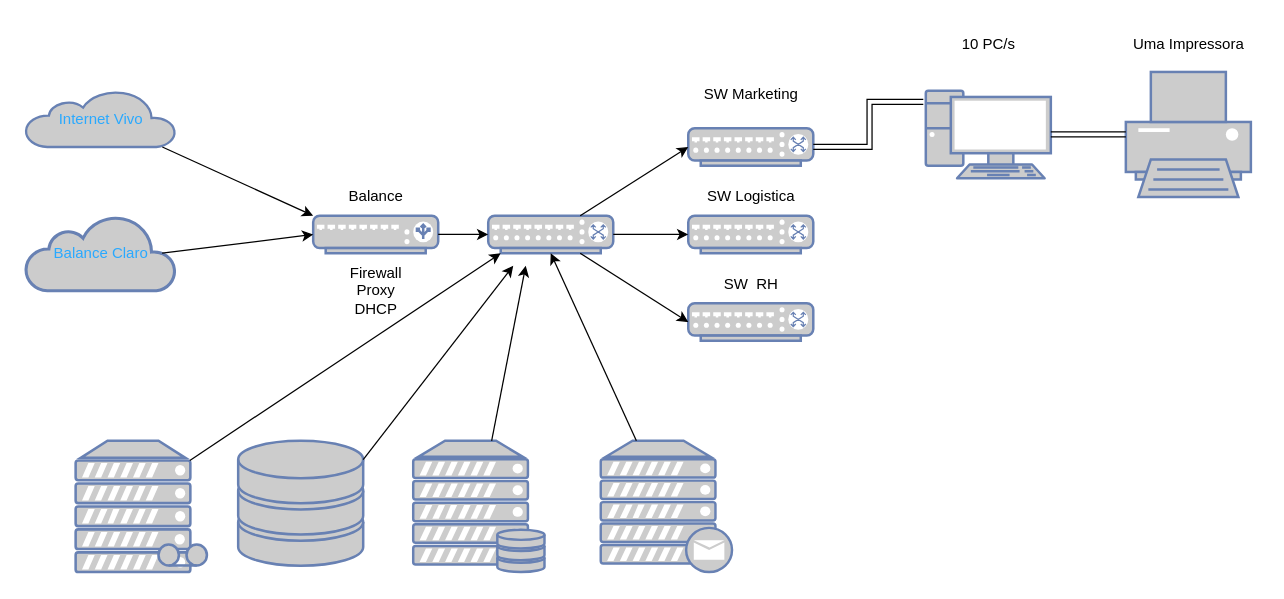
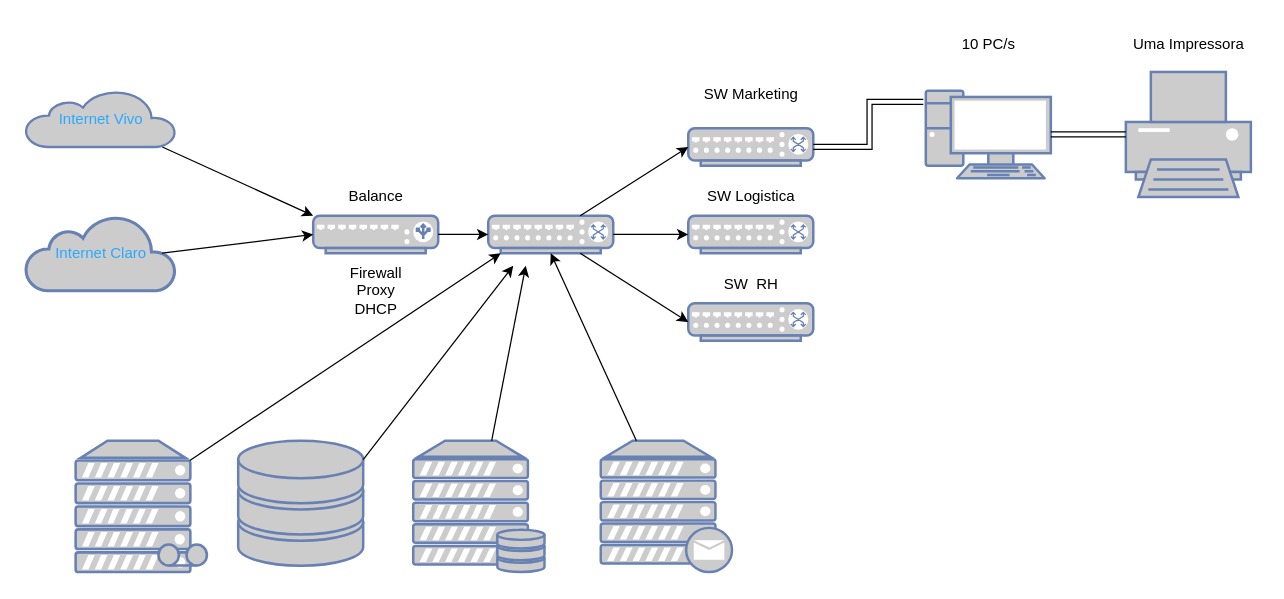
node "Balance Claro": label "Balance Claro" -> "Internet Claro"
